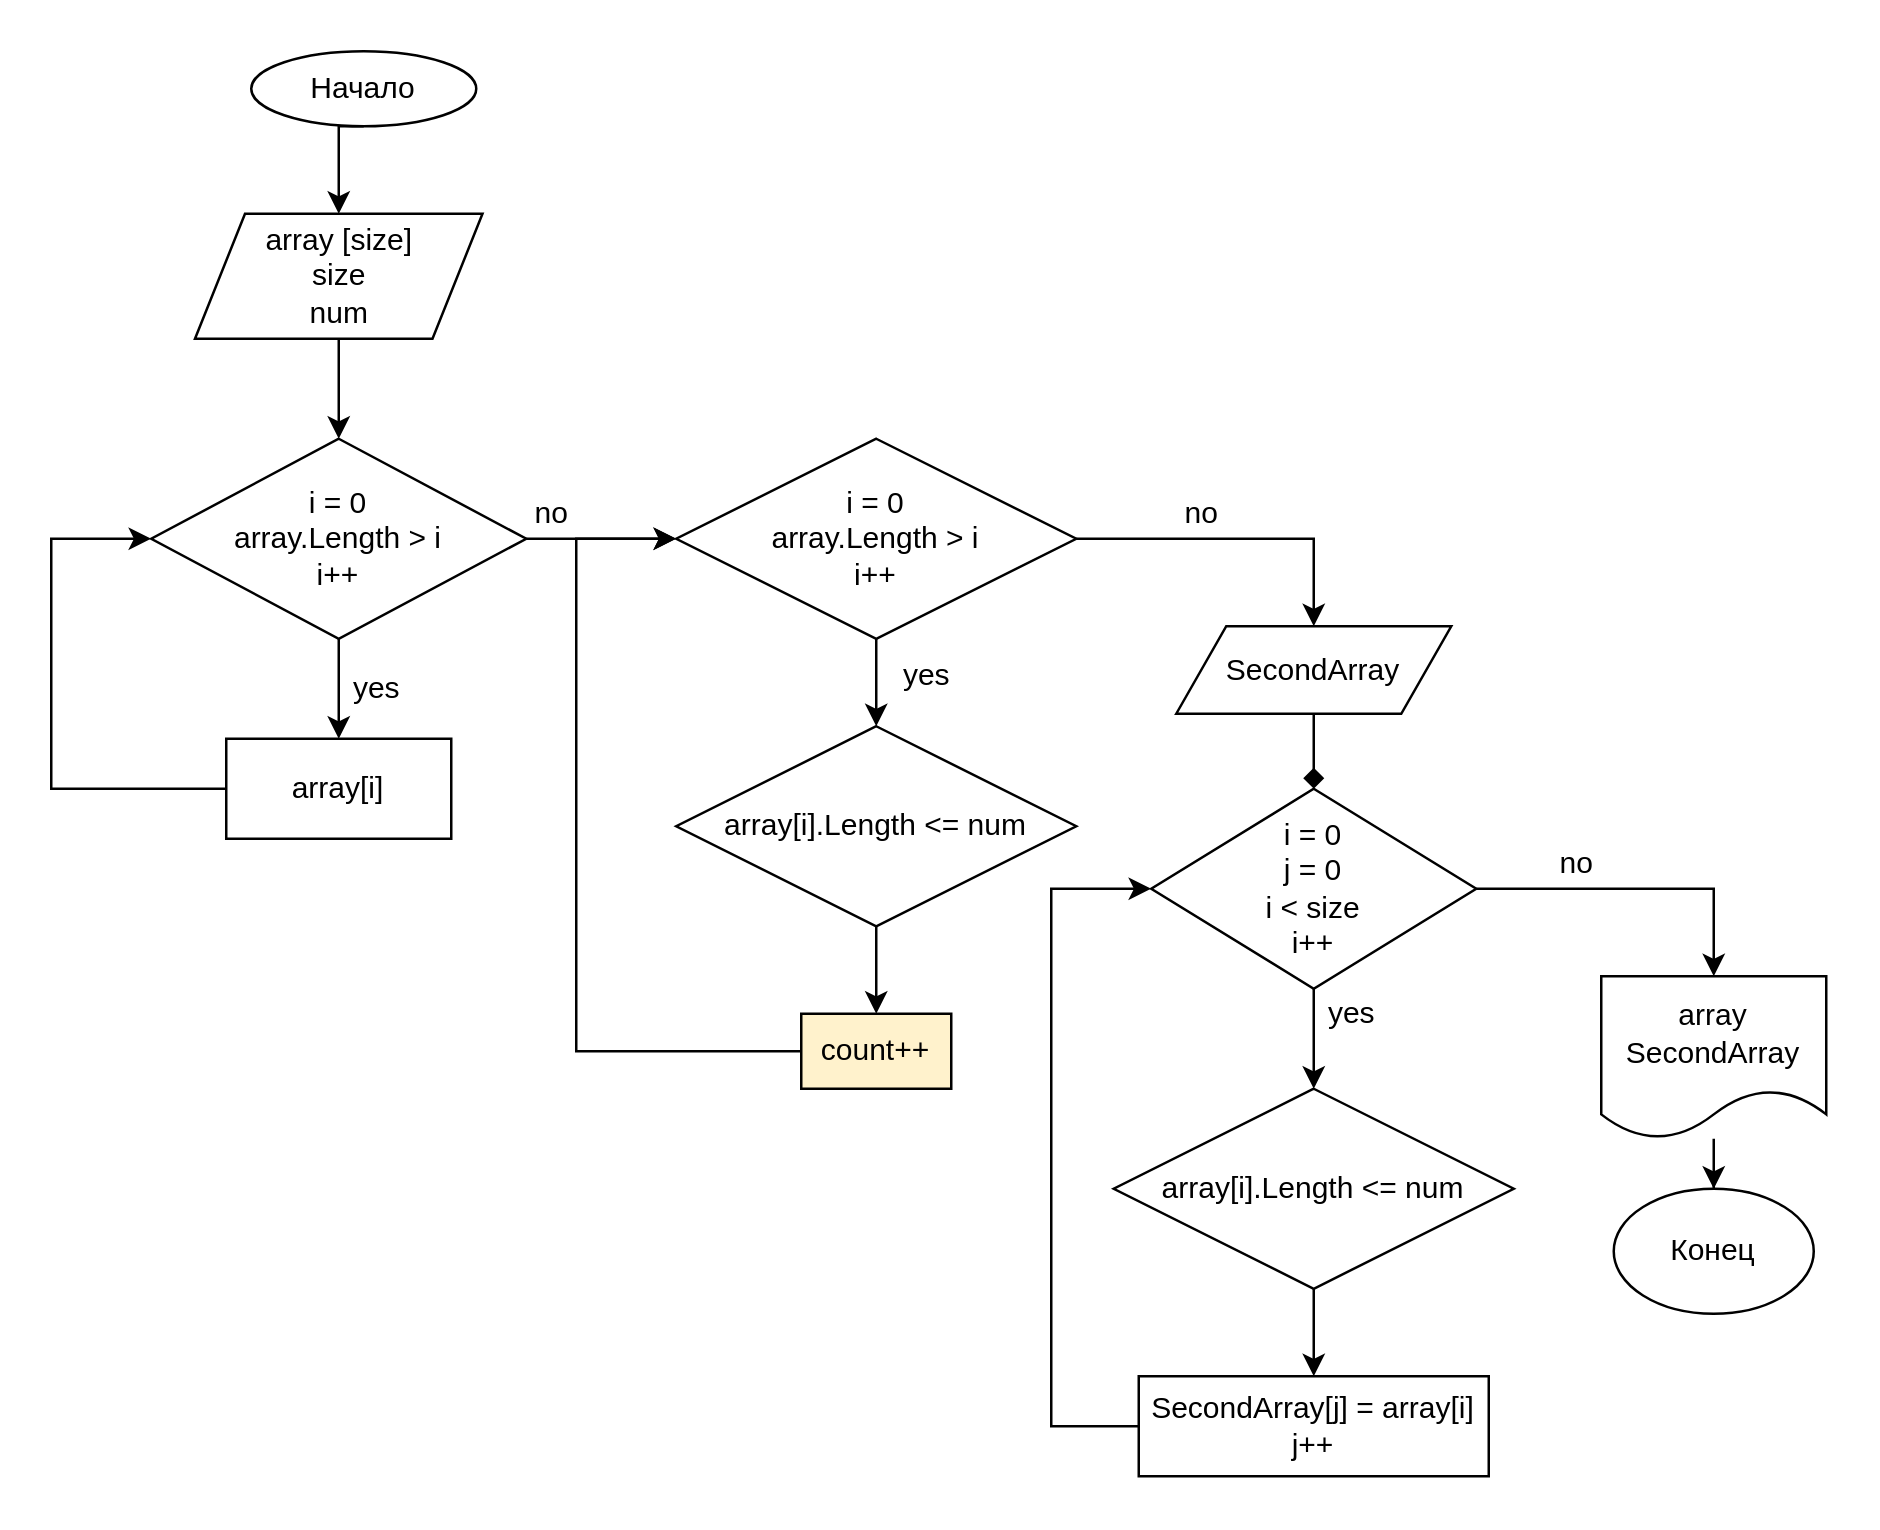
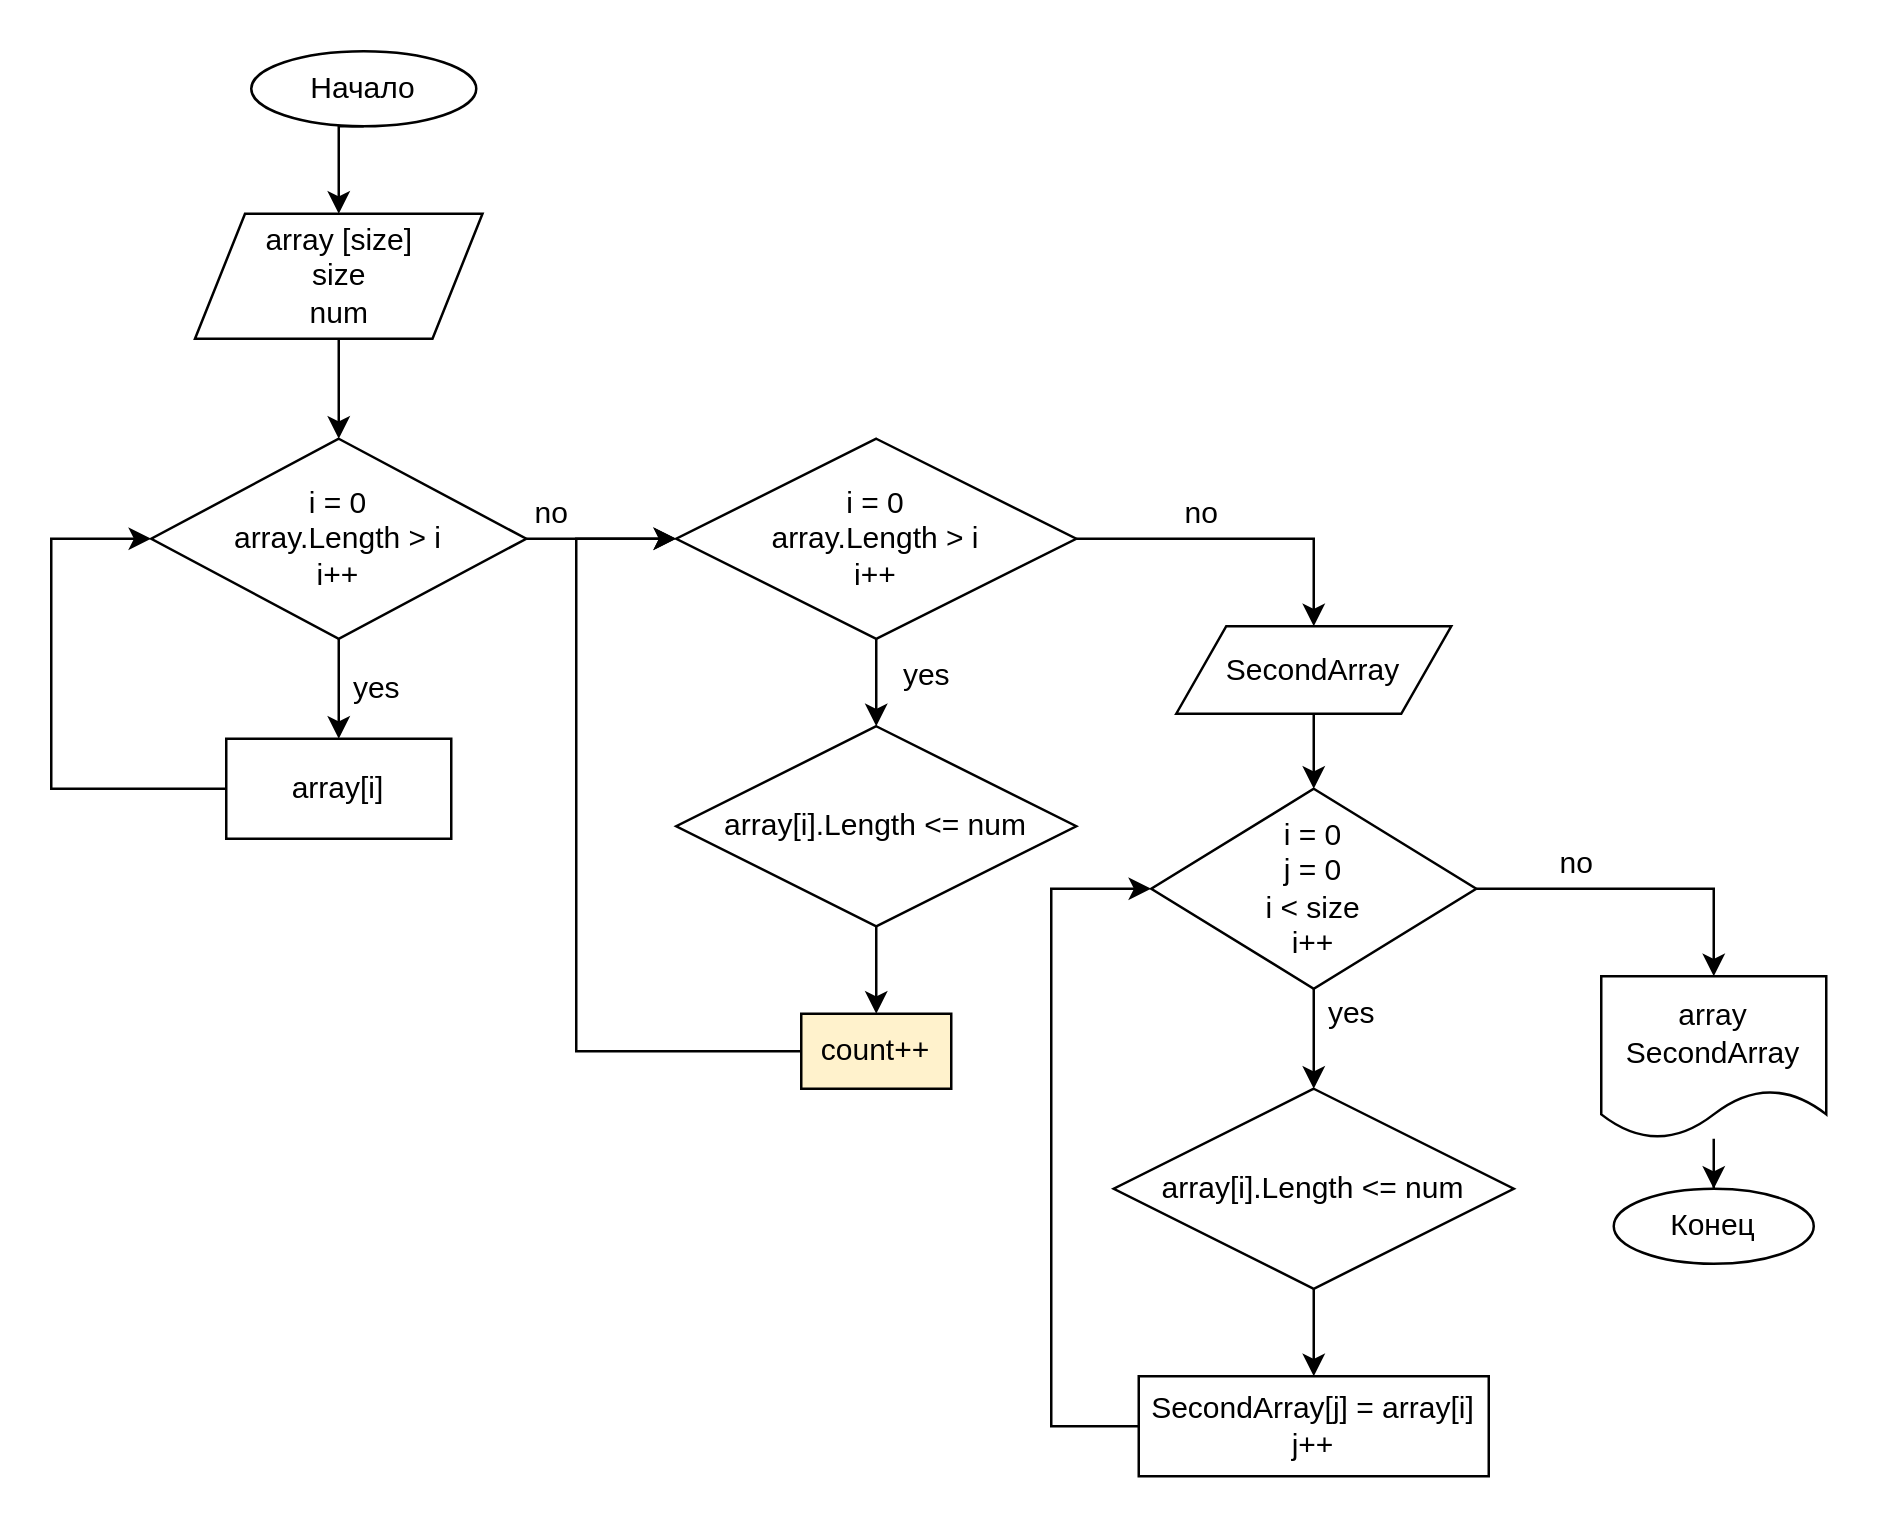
edge "SecondArray" -> "i = 0 j = 0 i < size i++": arrowhead diamond -> classic
node "Конец": size 200x125 -> 200x75
